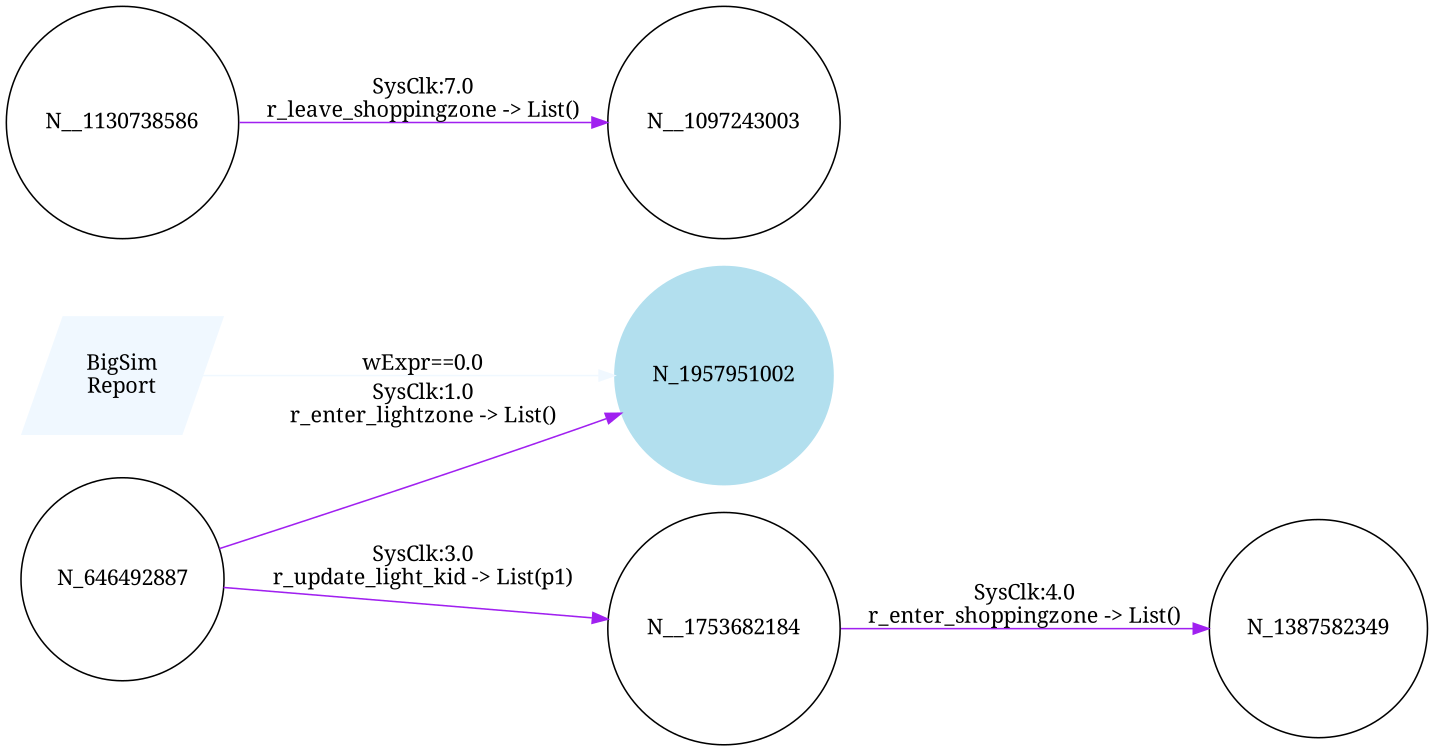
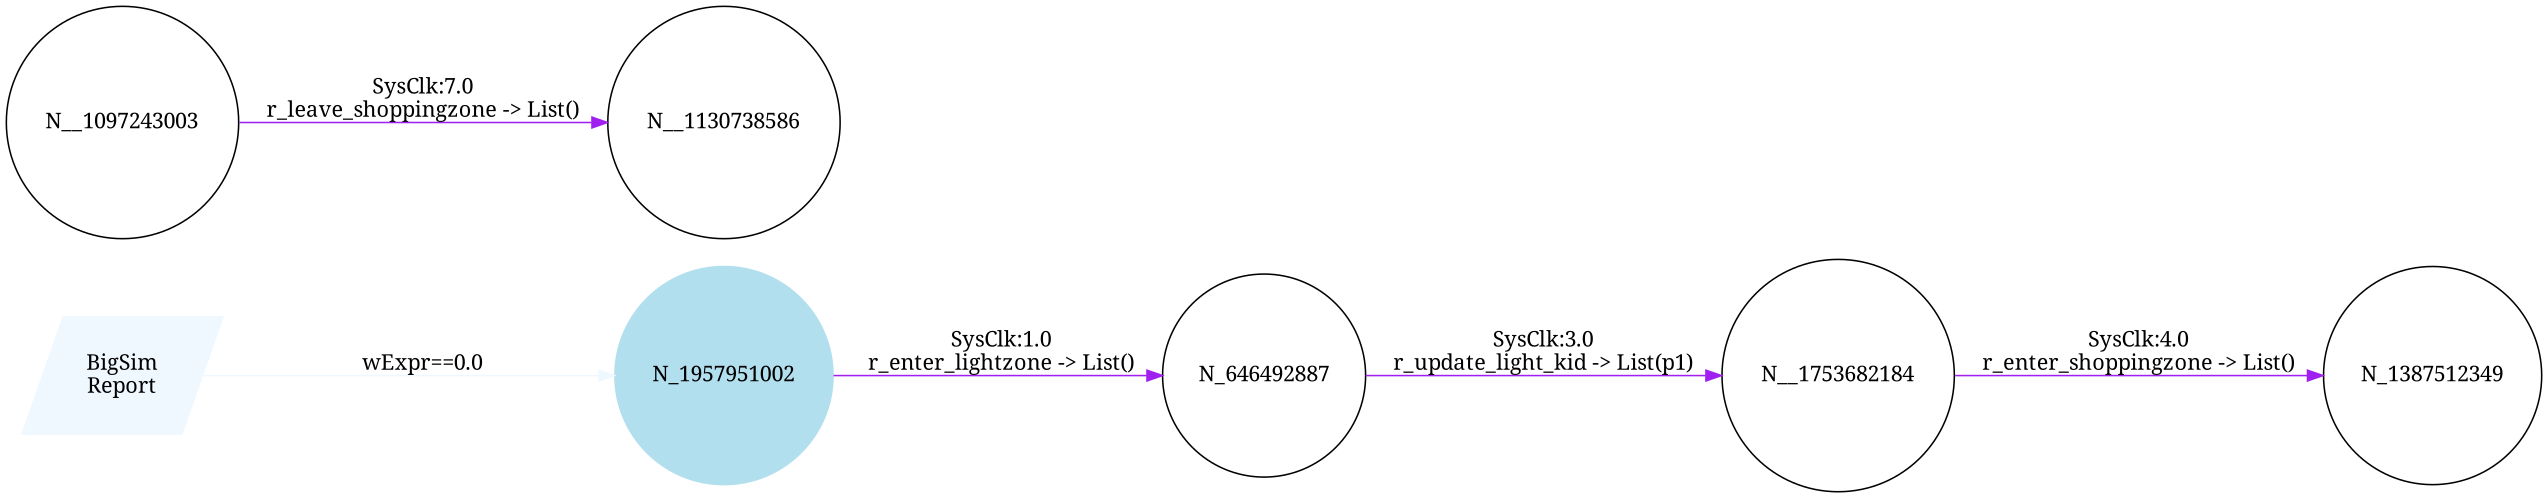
edge "N__1130738586" -> "N__1097243003": reversed
edge "N_646492887" -> "N_1957951002": reversed
node "N_1387582349": label "N_1387582349" -> "N_1387512349"
